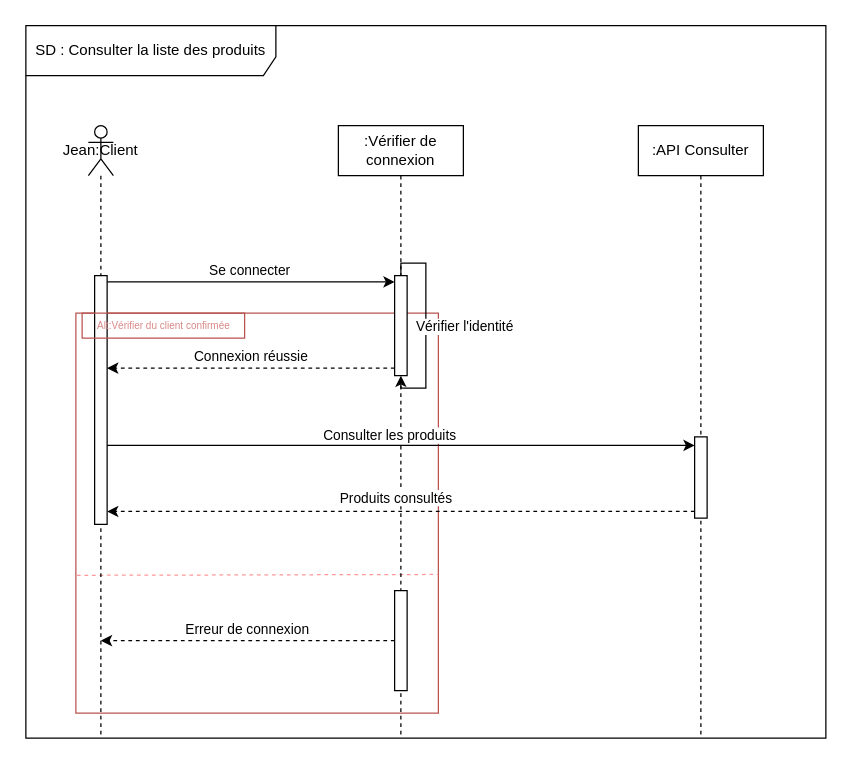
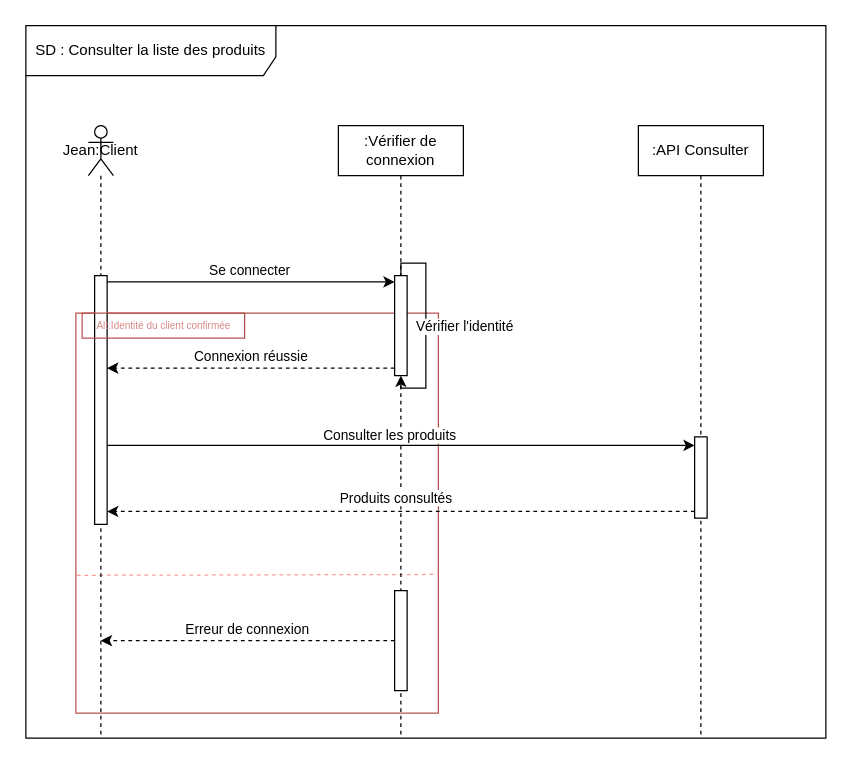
node "Alt:Vérifier du client confirmée": label "Alt:Vérifier du client confirmée" -> "Alt:Identité du client confirmée"
